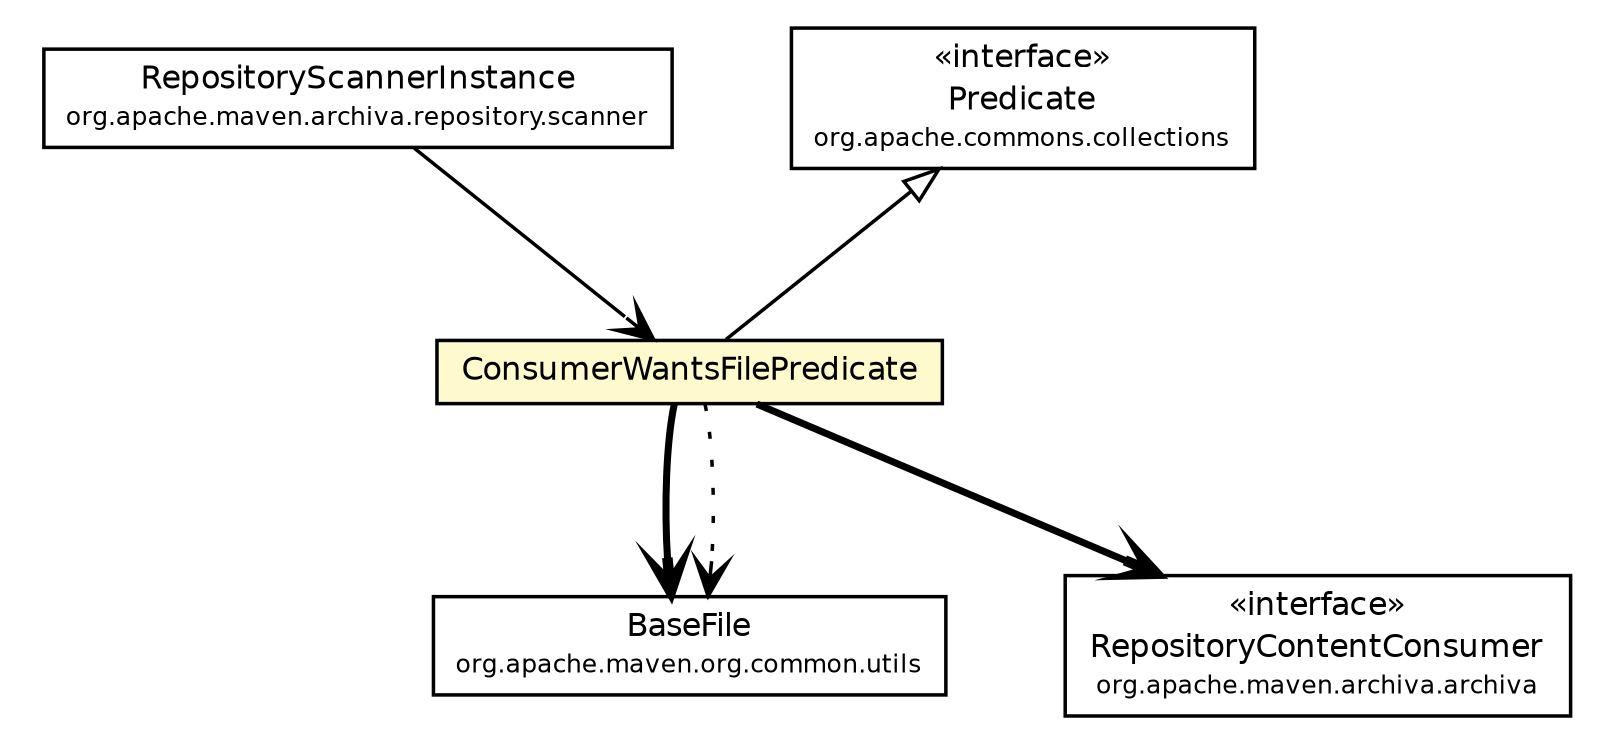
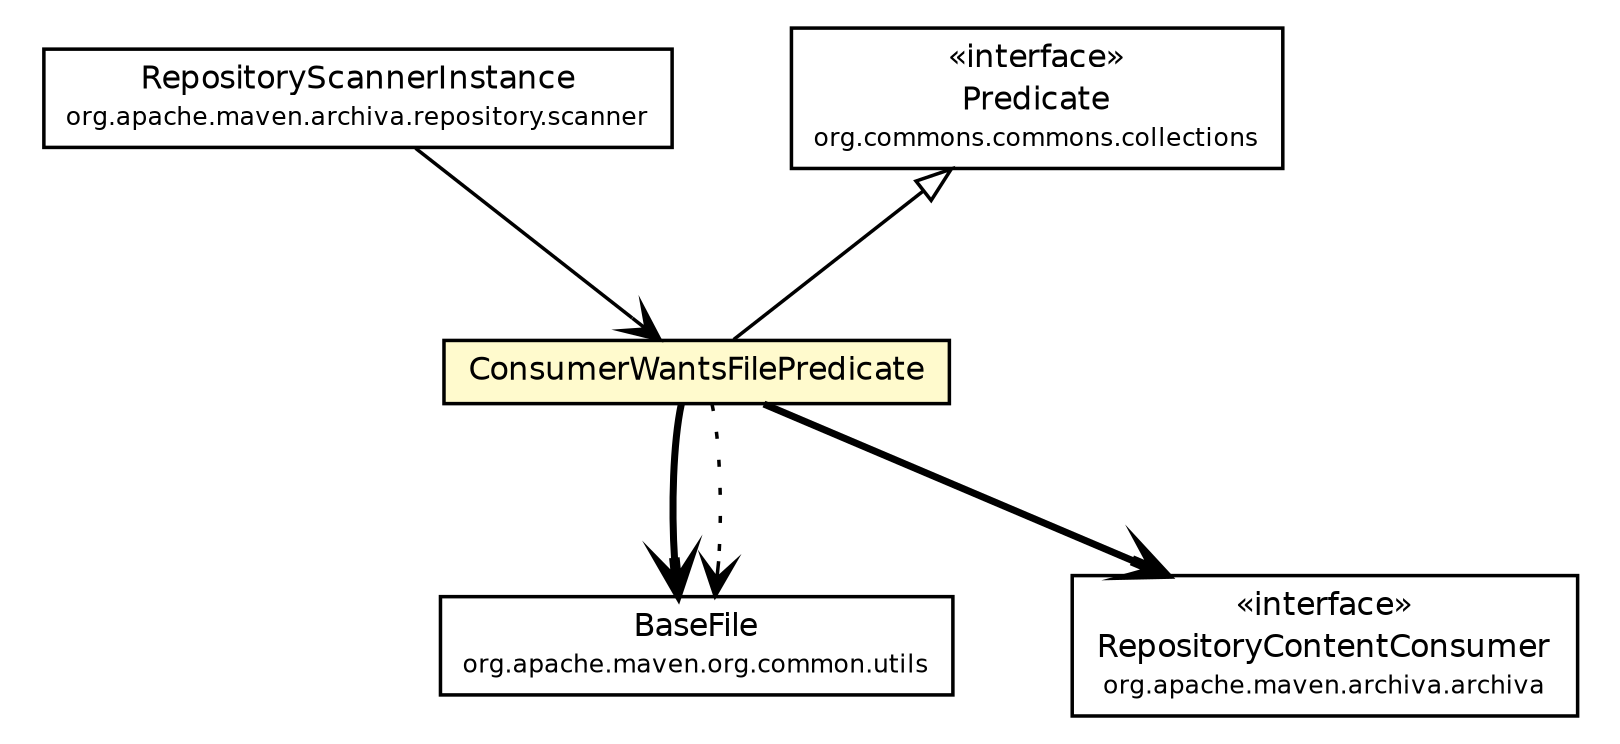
node "Predicate": text "org.apache.commons.collections" -> "org.commons.commons.collections"
